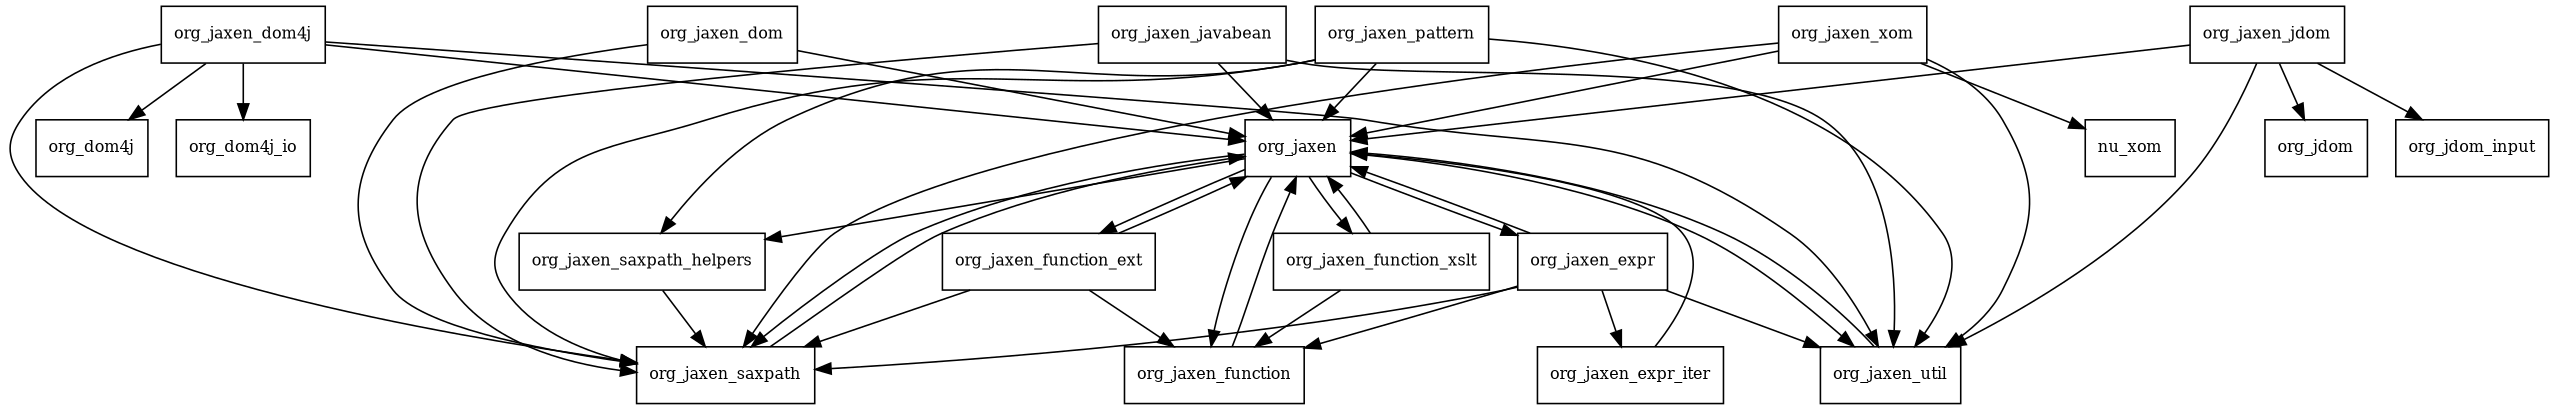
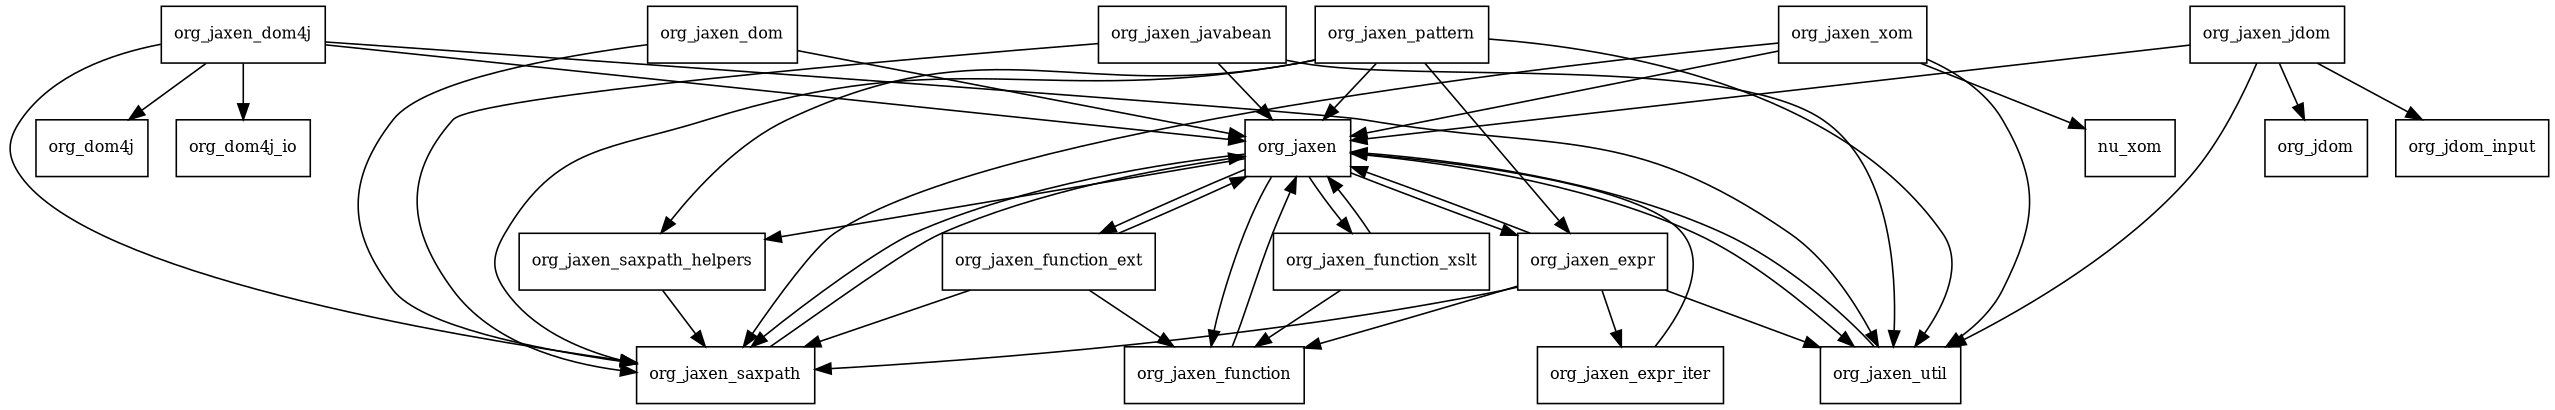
edge "org_jaxen_pattern" -> "org_jaxen_expr": added
